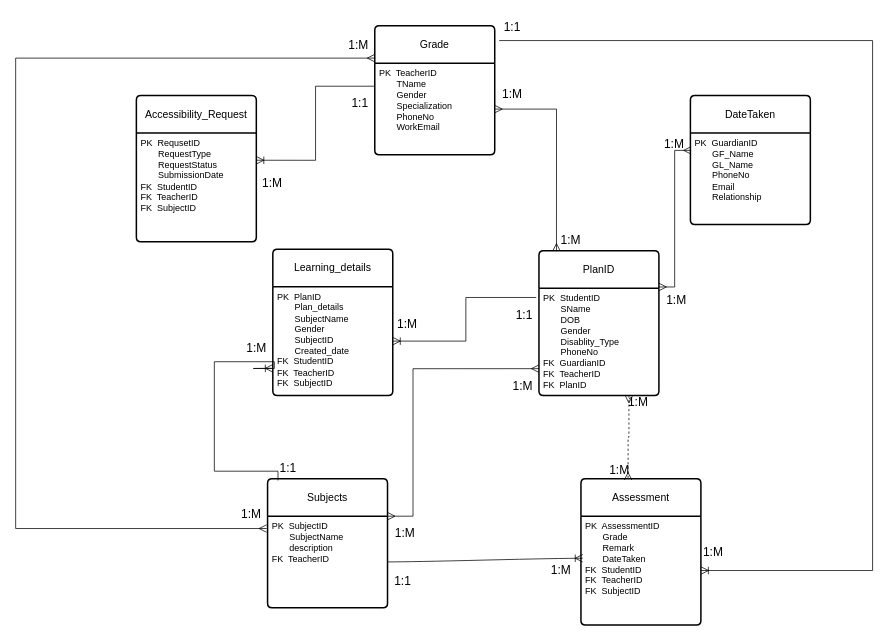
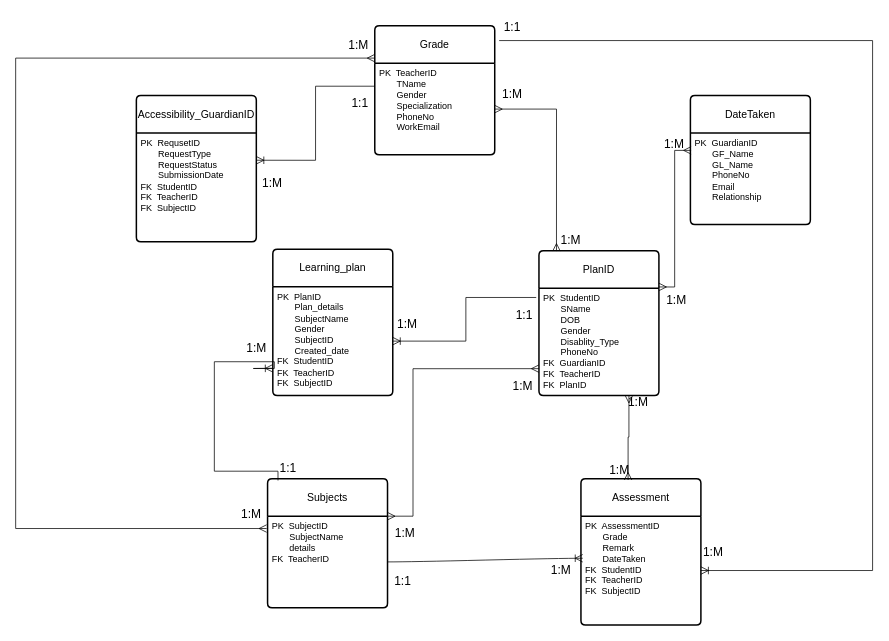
node "Accessibility_Request": label "Accessibility_Request" -> "Accessibility_GuardianID"
node "Learning_details": label "Learning_details" -> "Learning_plan"
edge "PlanID" -- "Assessment": style dashed -> solid
node "PK SubjectID SubjectName description FK TeacherID": label "PK SubjectID SubjectName description FK TeacherID" -> "PK SubjectID SubjectName details FK TeacherID"
